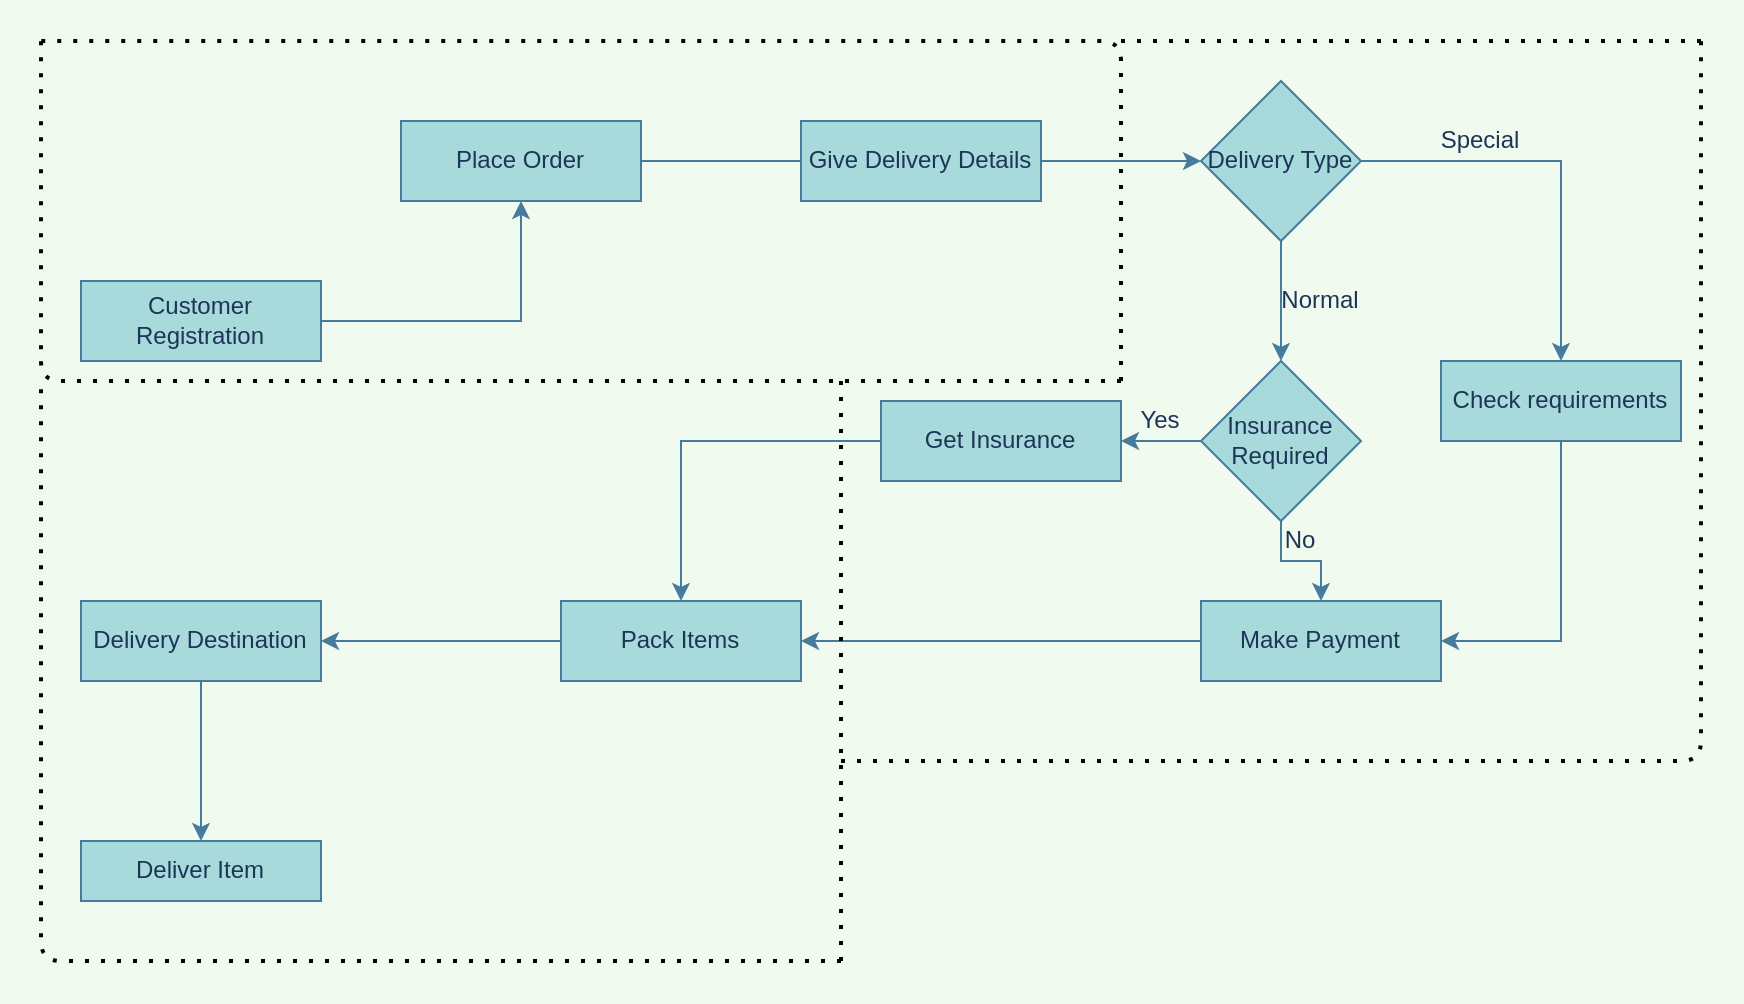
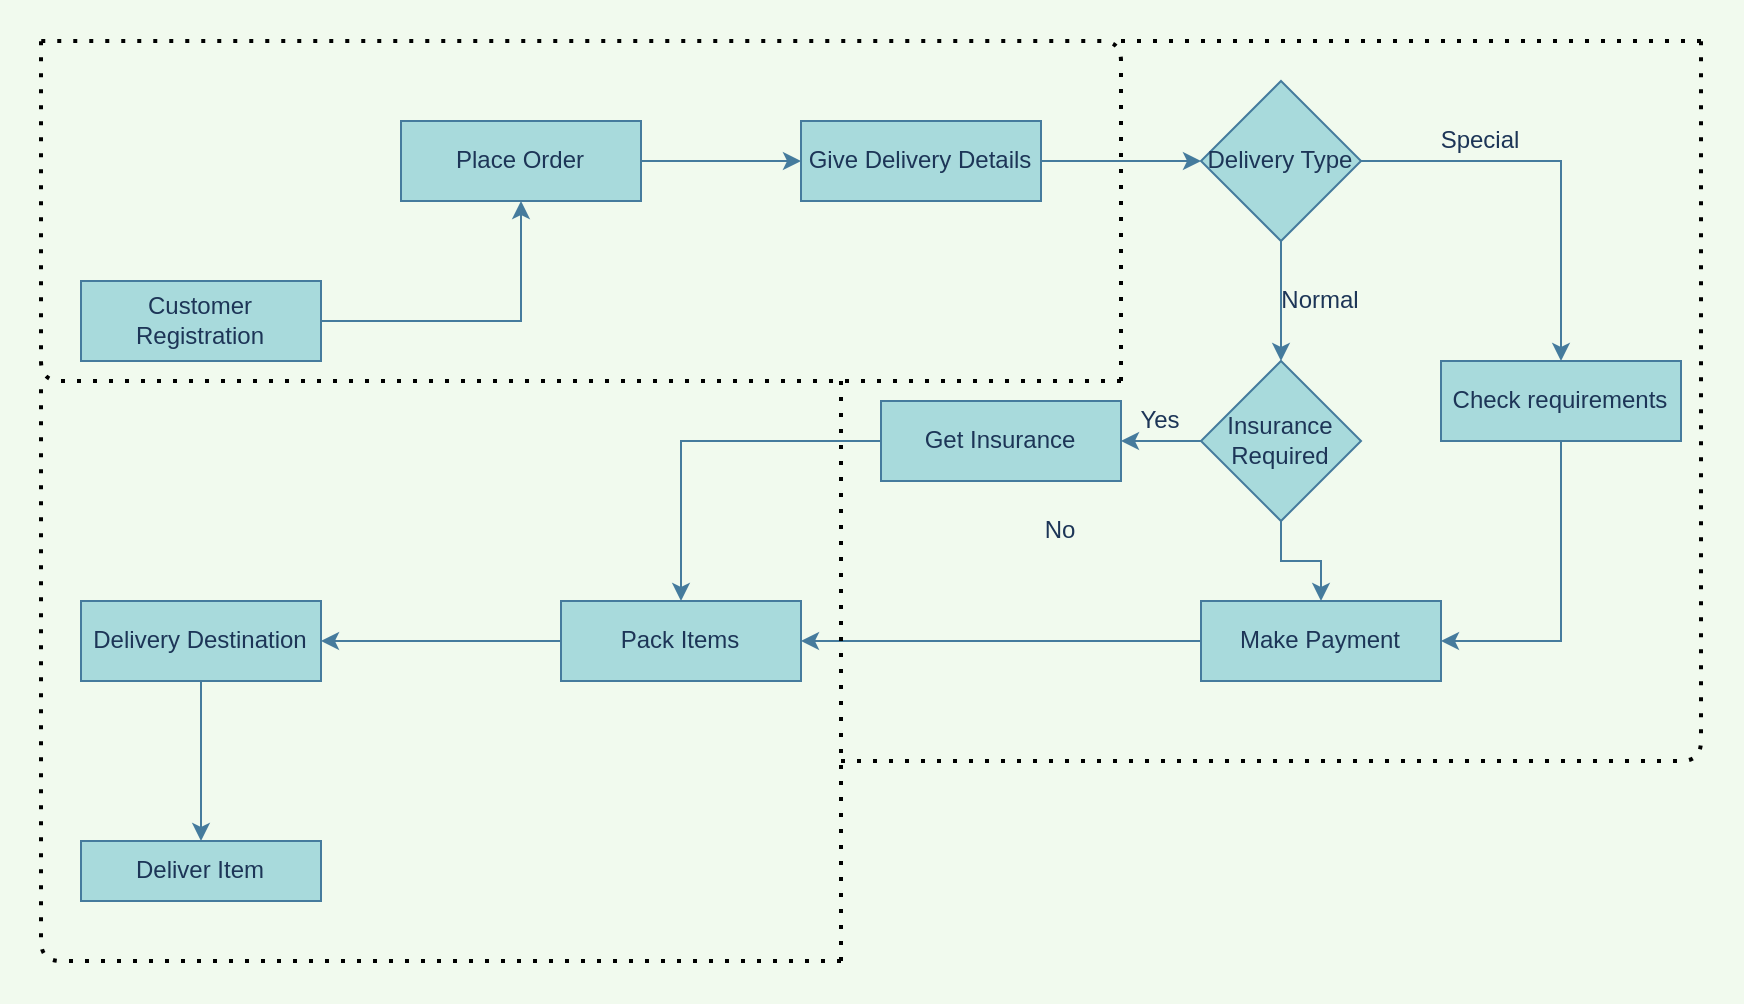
edge "Place Order" -- "Give Delivery Details": arrowhead none -> classic
node "No": moved (1301, 541) -> (1061, 531)
